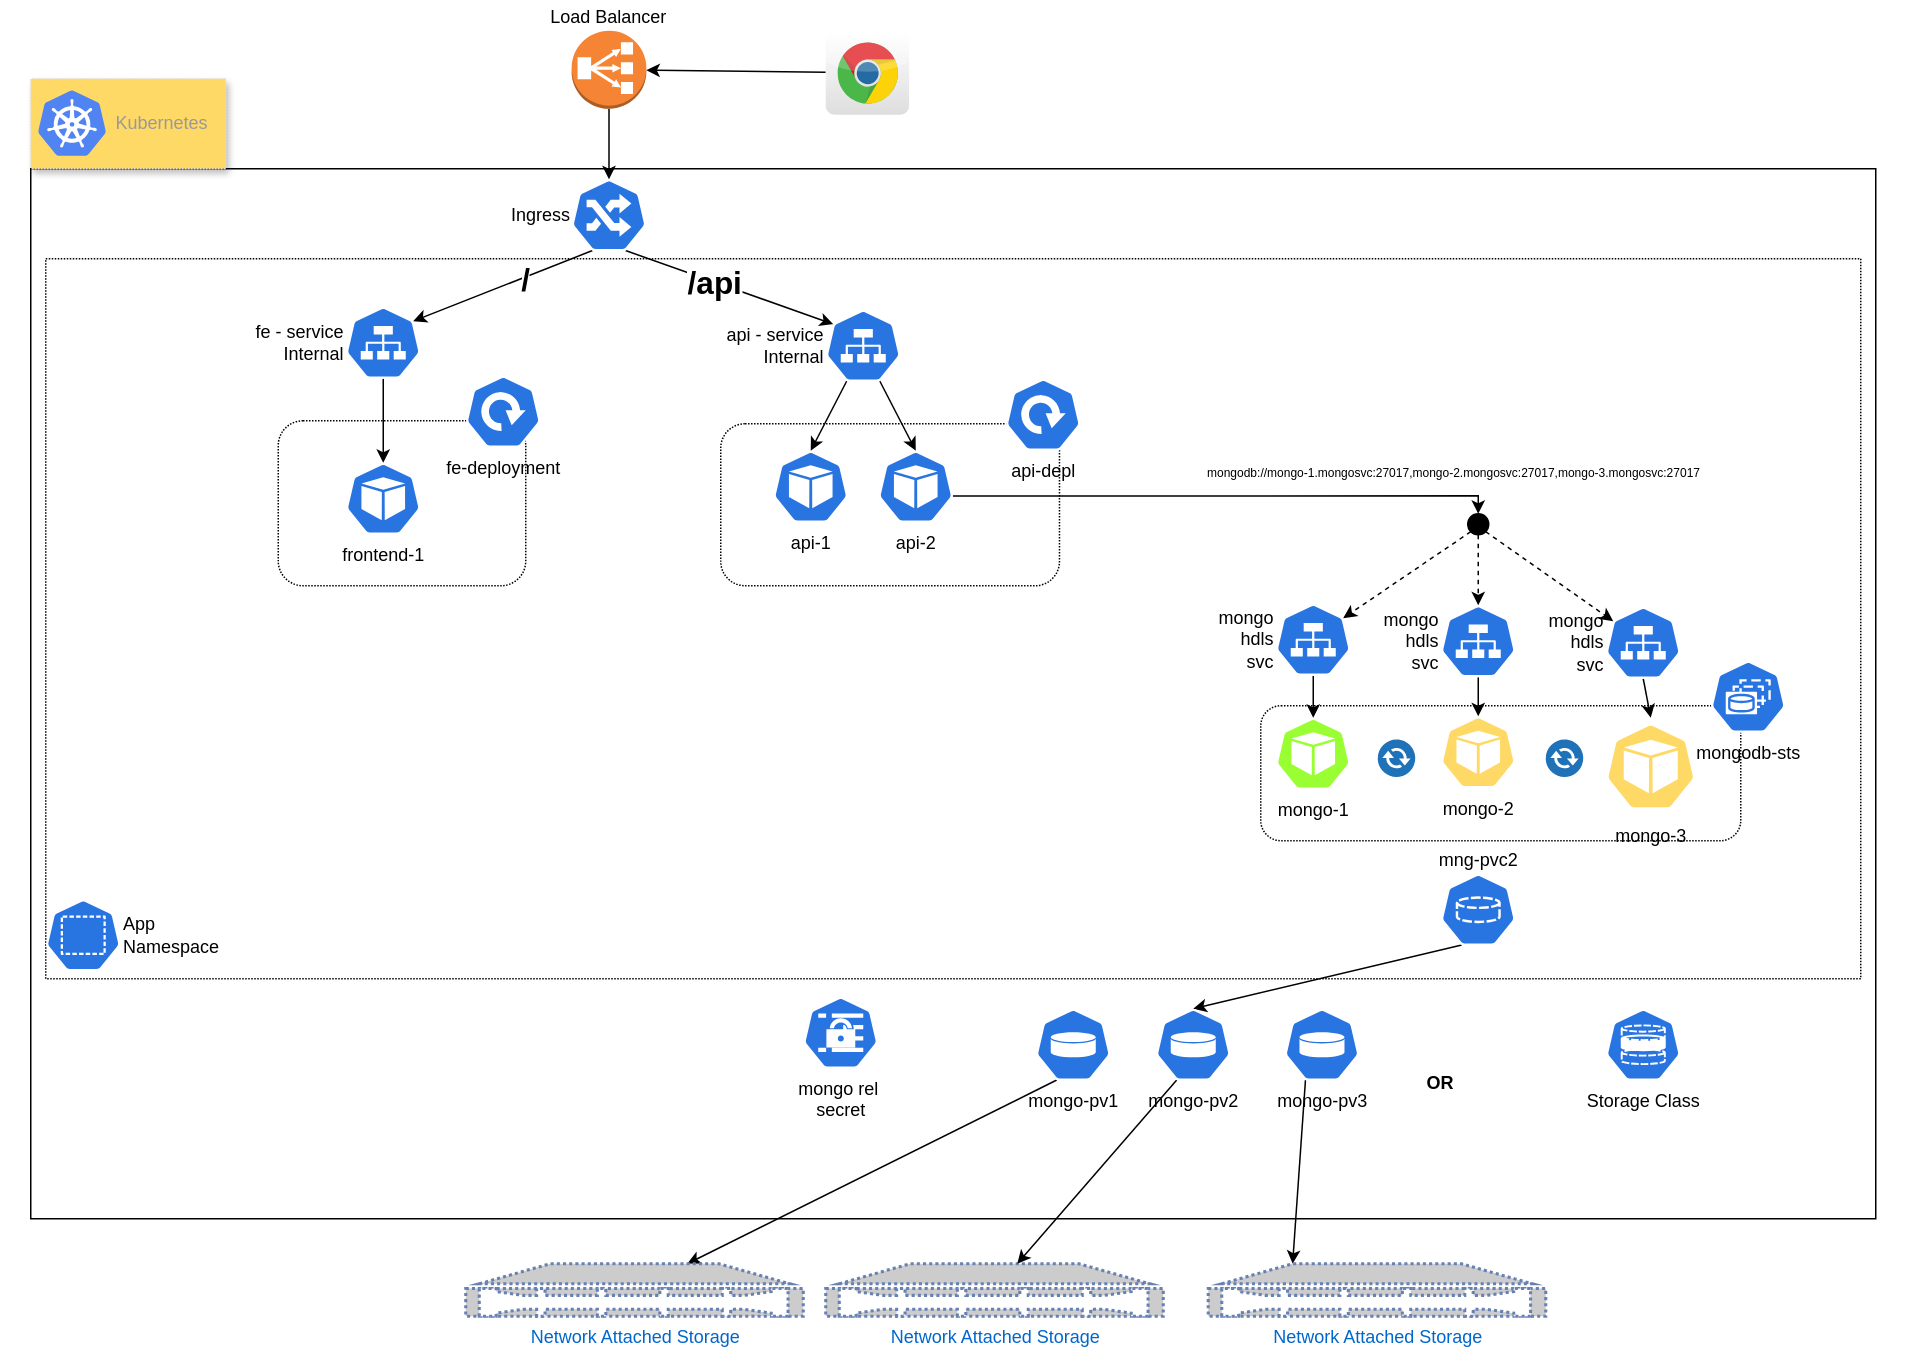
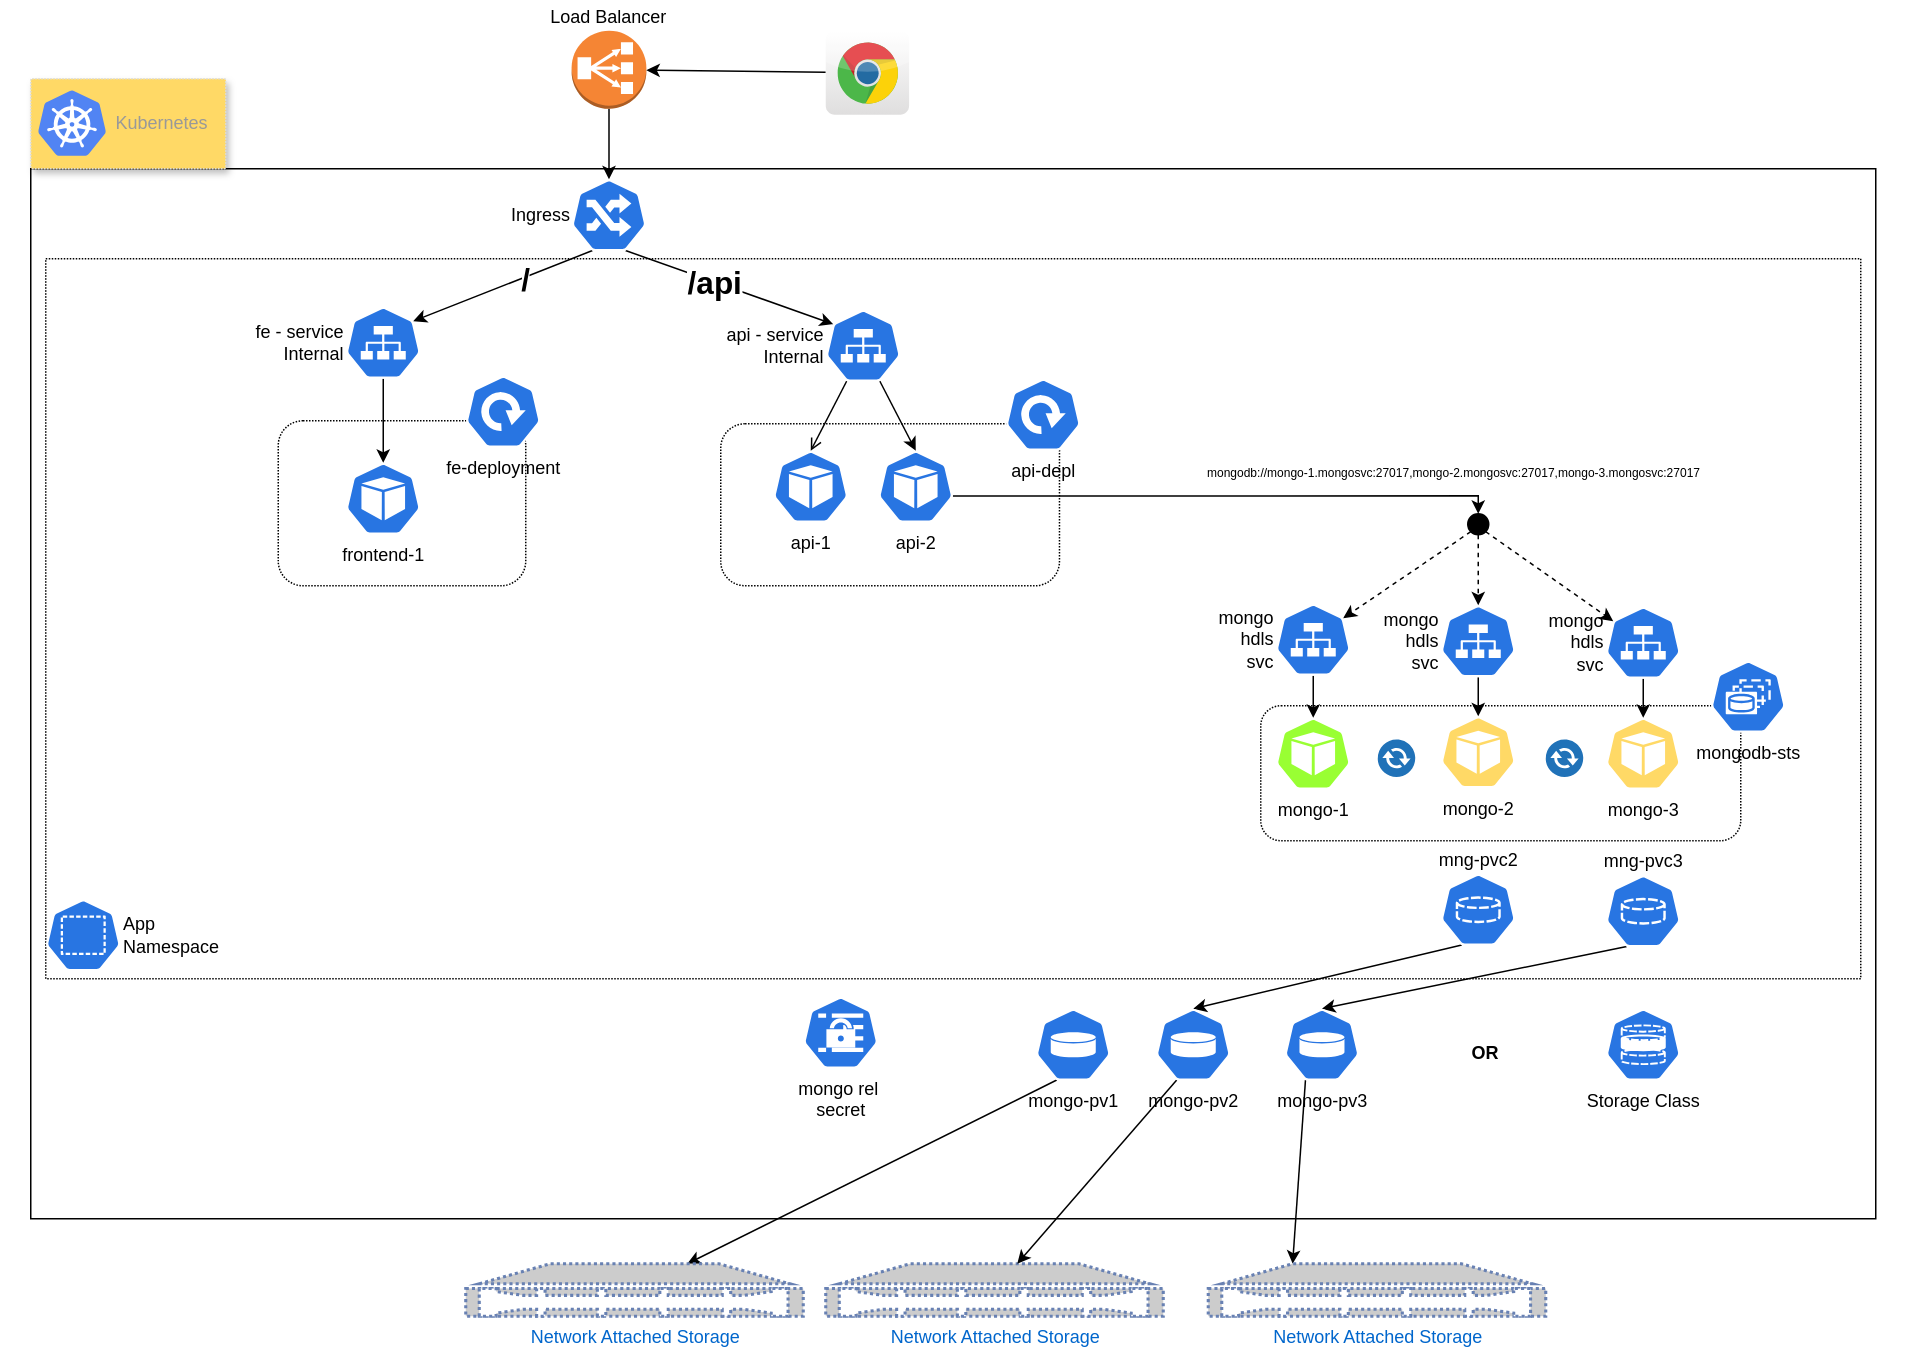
edge "api - service Internal" -> "api-1": arrowhead classic -> open
node "mongo-3": size 90x98 -> 75x72
node "mng-pvc3": added
edge "mng-pvc3" -> "mongo-pv3": added
node "OR": moved (1441, 1084) -> (1486, 1054)
